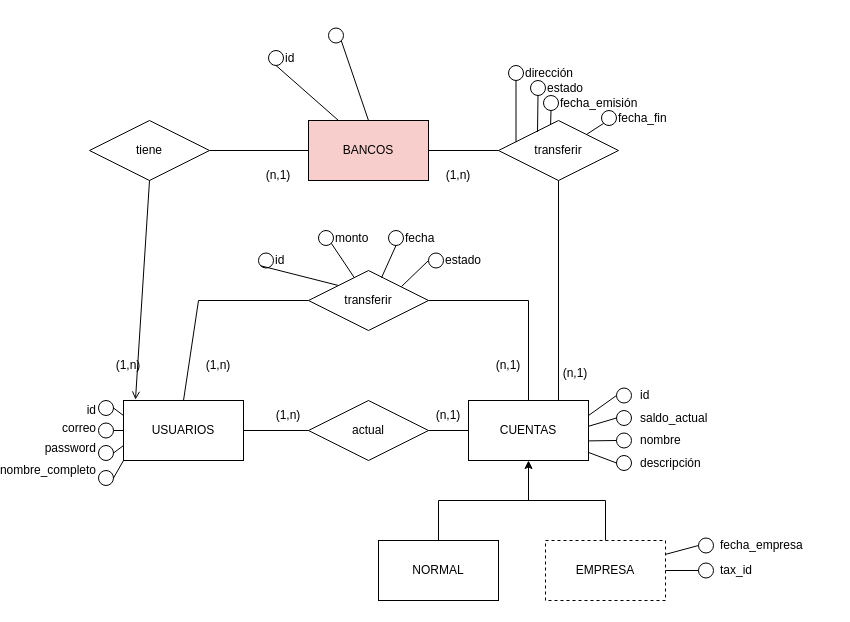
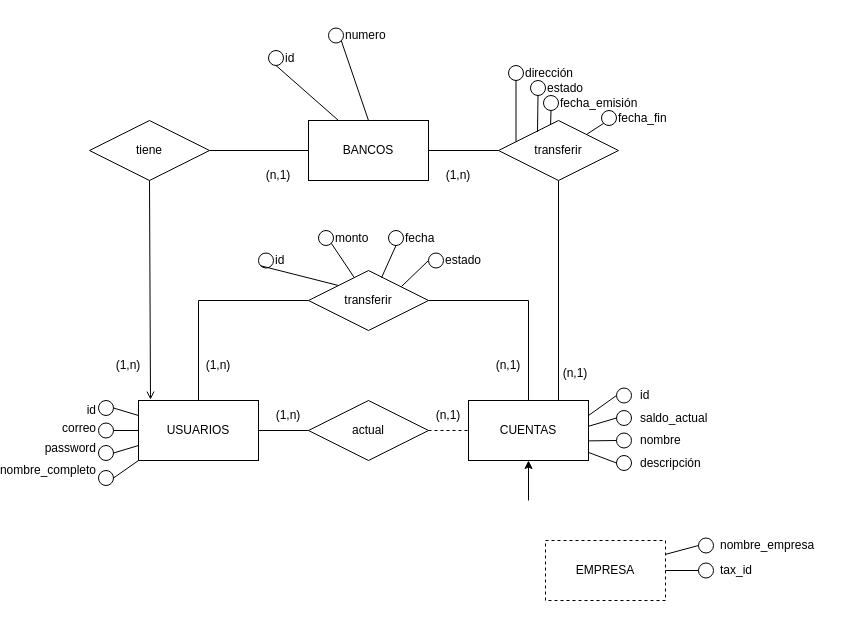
node "numero": added
node "BANCOS": fillcolor #f8cecc -> #ffffff
node "USUARIOS": moved (184, 431) -> (199, 431)
edge "actual" -- "CUENTAS": style solid -> dashed
edge "NORMAL" -- "EMPRESA": removed
node "fecha_empresa": label "fecha_empresa" -> "nombre_empresa"
node "NORMAL": removed
